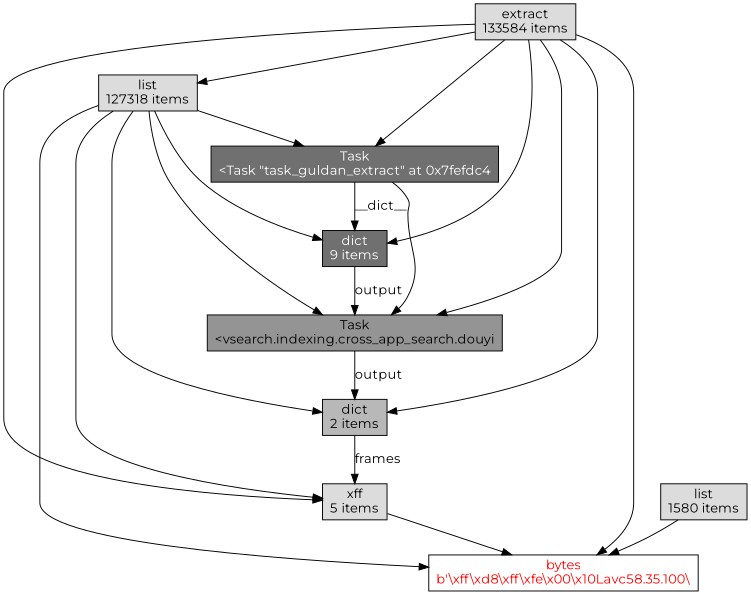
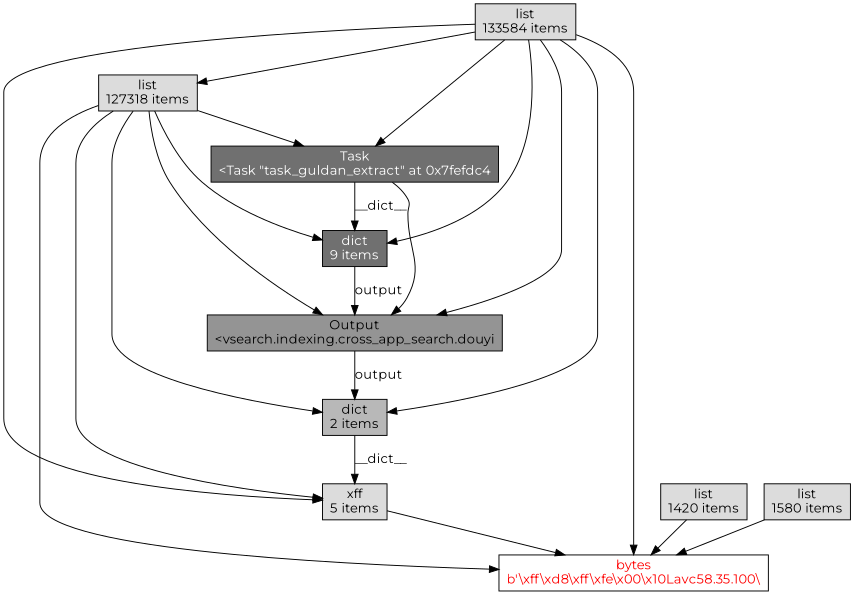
node "extract 133584 items": label "extract 133584 items" -> "list 133584 items"
node "Task <vsearch.indexing.cross_app_search.douyi": label "Task <vsearch.indexing.cross_app_search.douyi" -> "Output <vsearch.indexing.cross_app_search.douyi"
edge "dict 2 items" -> "xff 5 items": label "frames" -> "__dict__"
node "list 1420 items": added
